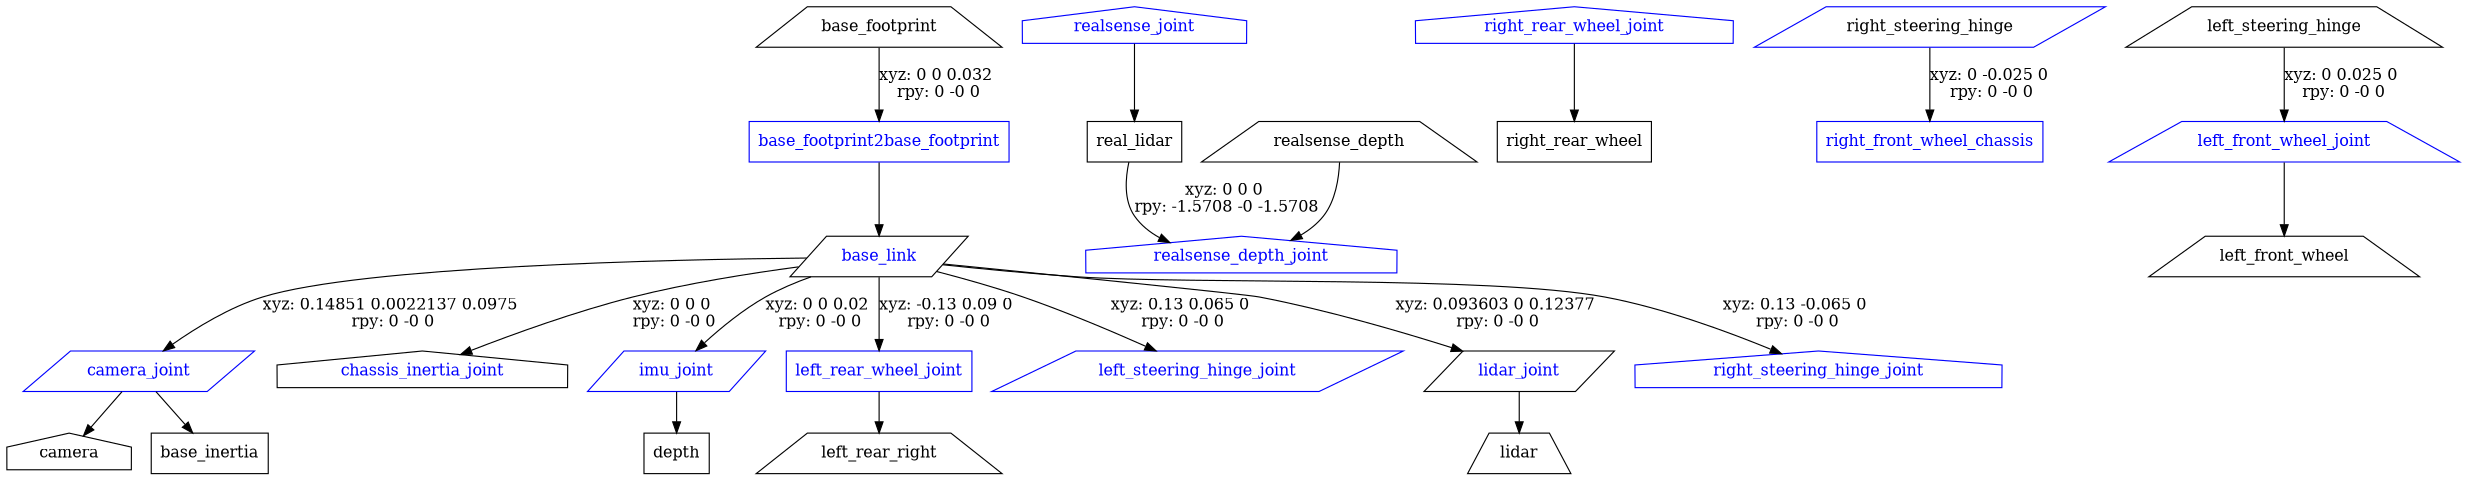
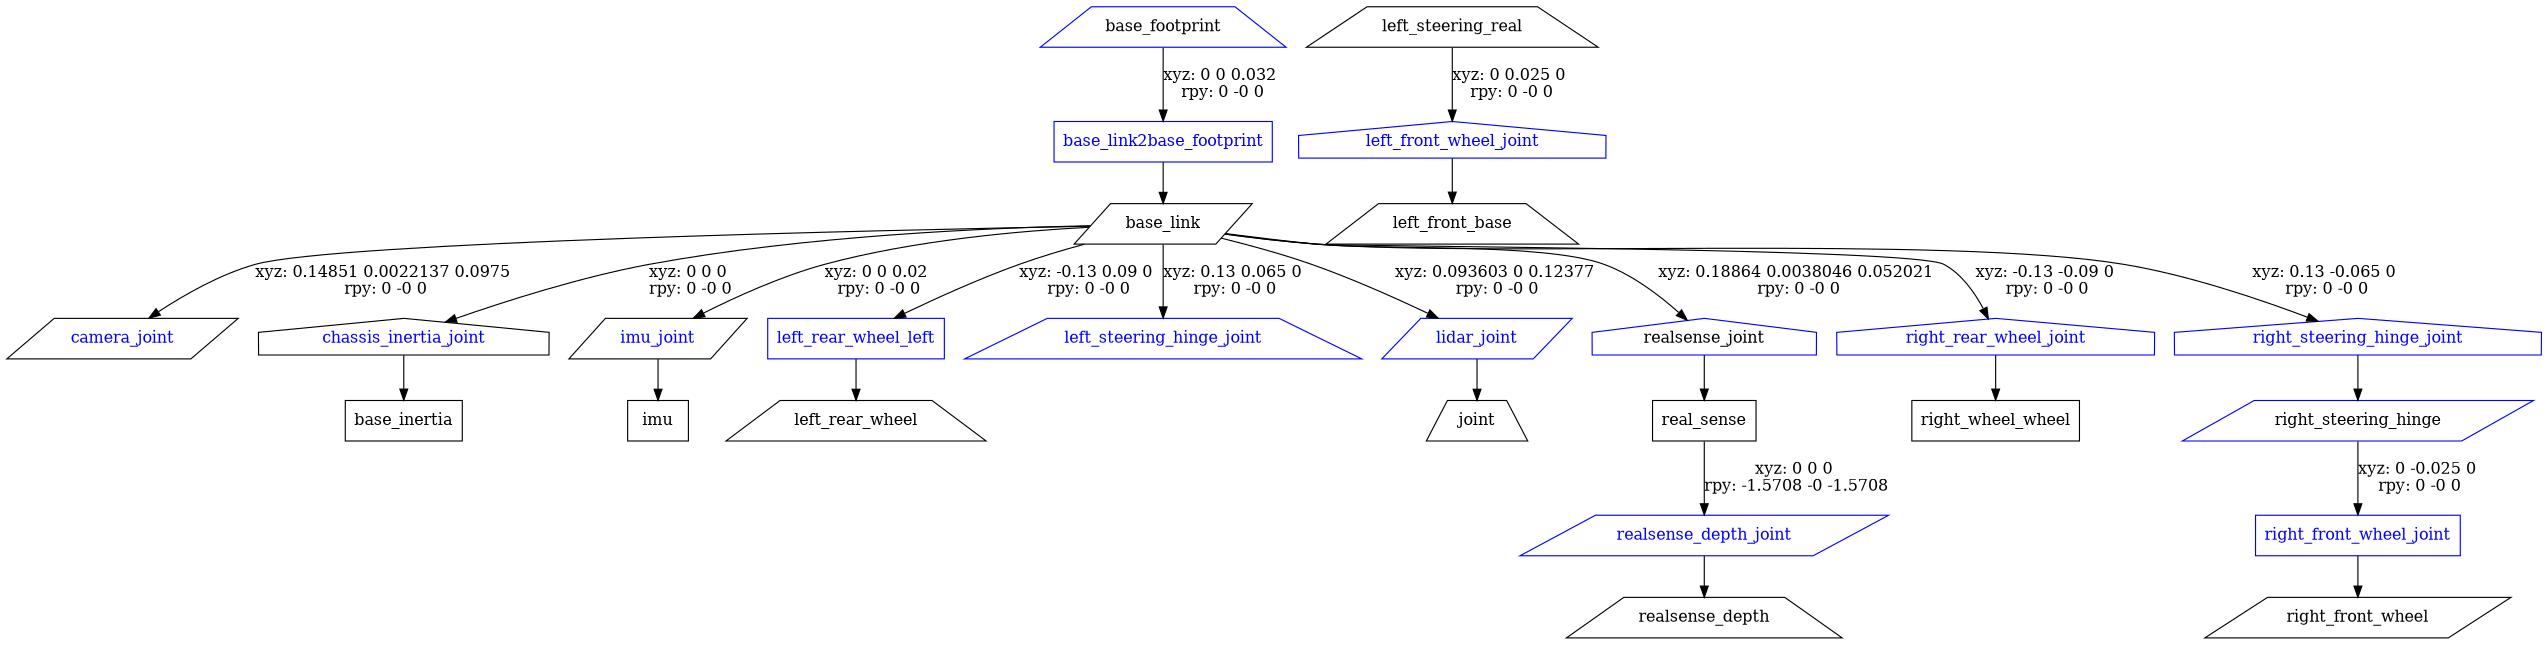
node "base_footprint": color black -> blue
node "realsense_joint": fontcolor blue -> black
node "left_steering_hinge": label "left_steering_hinge" -> "left_steering_real"
node "base_footprint2base_footprint": label "base_footprint2base_footprint" -> "base_link2base_footprint"
node "real_lidar": label "real_lidar" -> "real_sense"
node "right_rear_wheel": label "right_rear_wheel" -> "right_wheel_wheel"
node "right_front_wheel_chassis": label "right_front_wheel_chassis" -> "right_front_wheel_joint"
node "left_front_wheel_joint": shape trapezium -> house
edge "realsense_depth" -> "realsense_depth_joint": reversed
edge "base_link" -> "right_rear_wheel_joint": added, label "xyz: -0.13 -0.09 0 rpy: 0 -0 0"
node "base_link": fontcolor blue -> black
node "realsense_depth_joint": shape house -> parallelogram
edge "base_link" -> "realsense_joint": added, label "xyz: 0.18864 0.0038046 0.052021 rpy: 0 -0 0"
node "left_front_wheel": label "left_front_wheel" -> "left_front_base"
node "camera_joint": color blue -> black
node "imu_joint": color blue -> black
node "left_rear_wheel_joint": label "left_rear_wheel_joint" -> "left_rear_wheel_left"
node "left_steering_hinge_joint": shape parallelogram -> trapezium
node "lidar_joint": color black -> blue
edge "right_steering_hinge_joint" -> "right_steering_hinge": added
edge "camera_joint" -> "base_inertia": now "chassis_inertia_joint" -> "base_inertia"
node "camera": removed
node "depth": label "depth" -> "imu"
node "left_rear_right": label "left_rear_right" -> "left_rear_wheel"
node "lidar": label "lidar" -> "joint"
node "right_front_wheel": added
